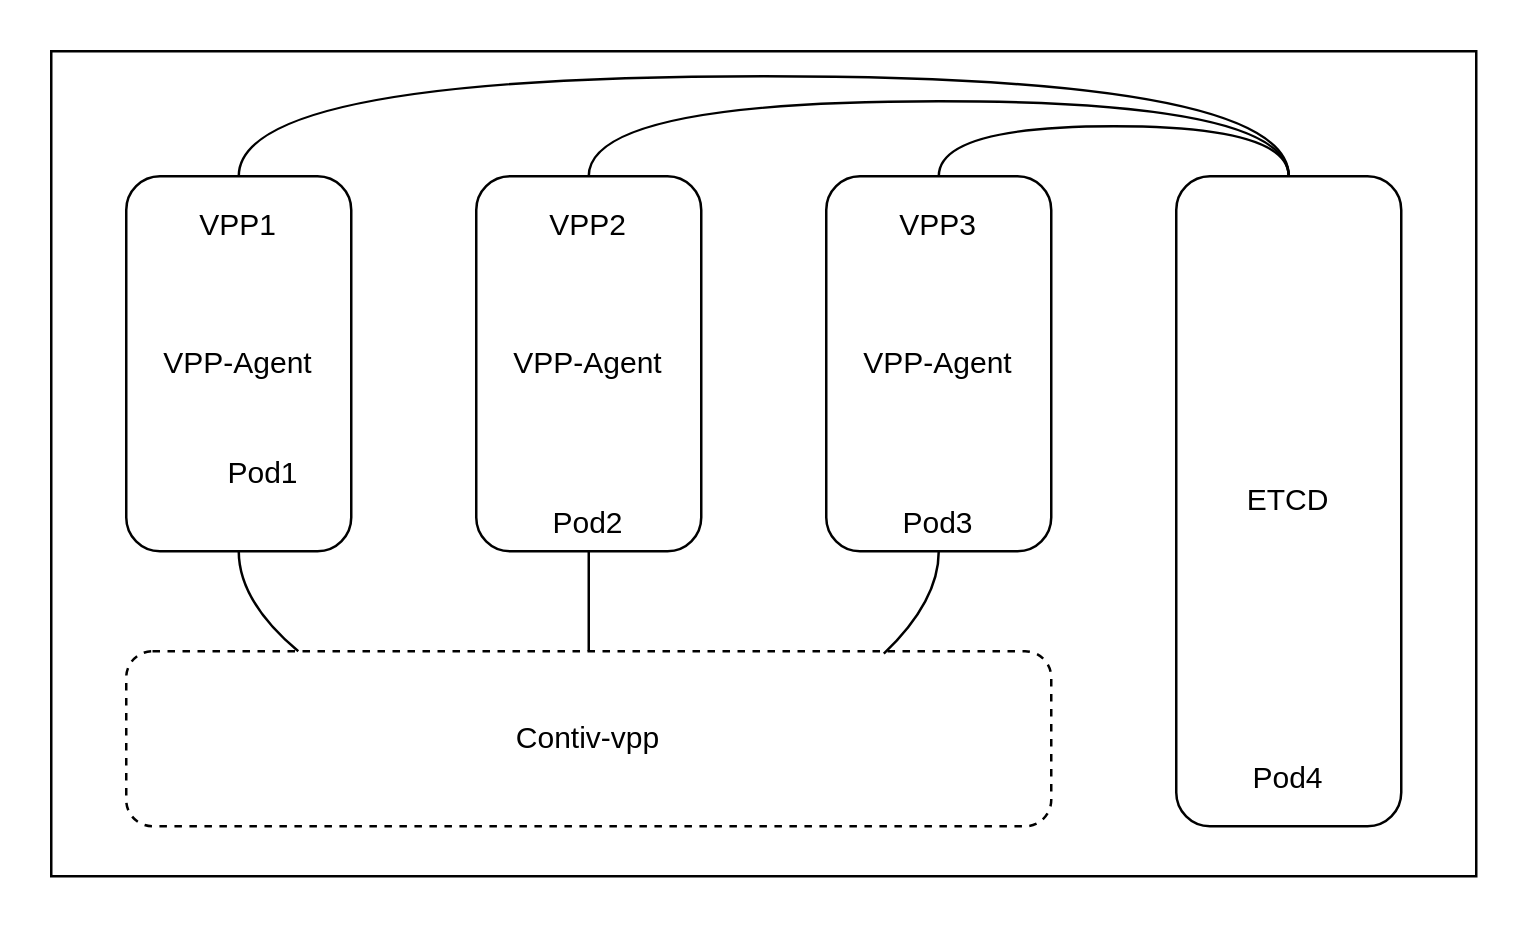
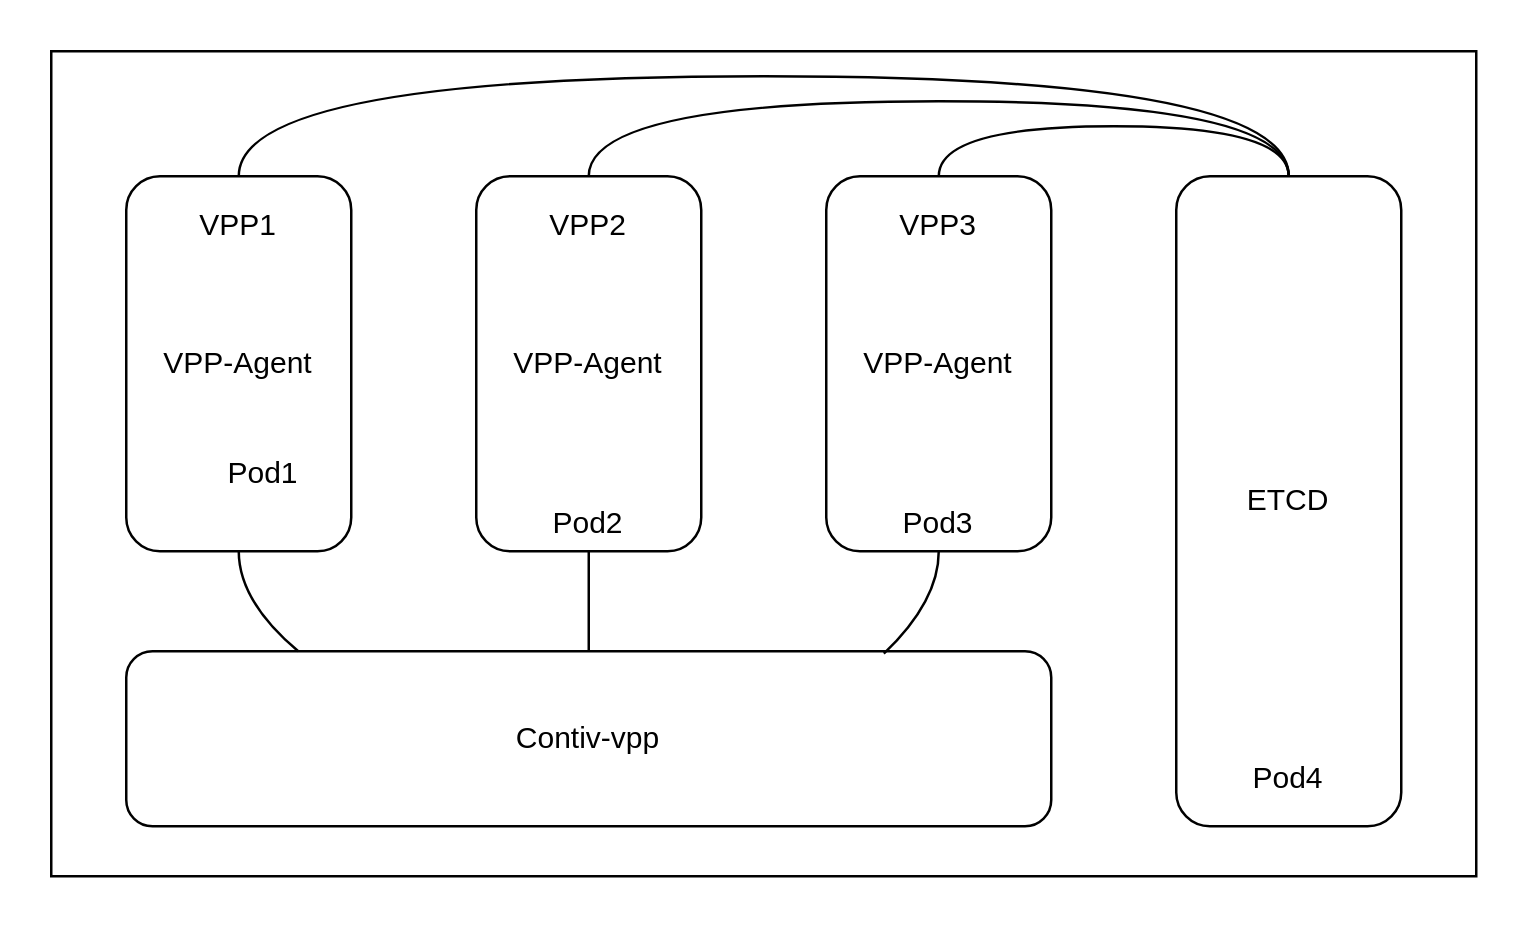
node "Contiv-vpp": style dashed -> solid
